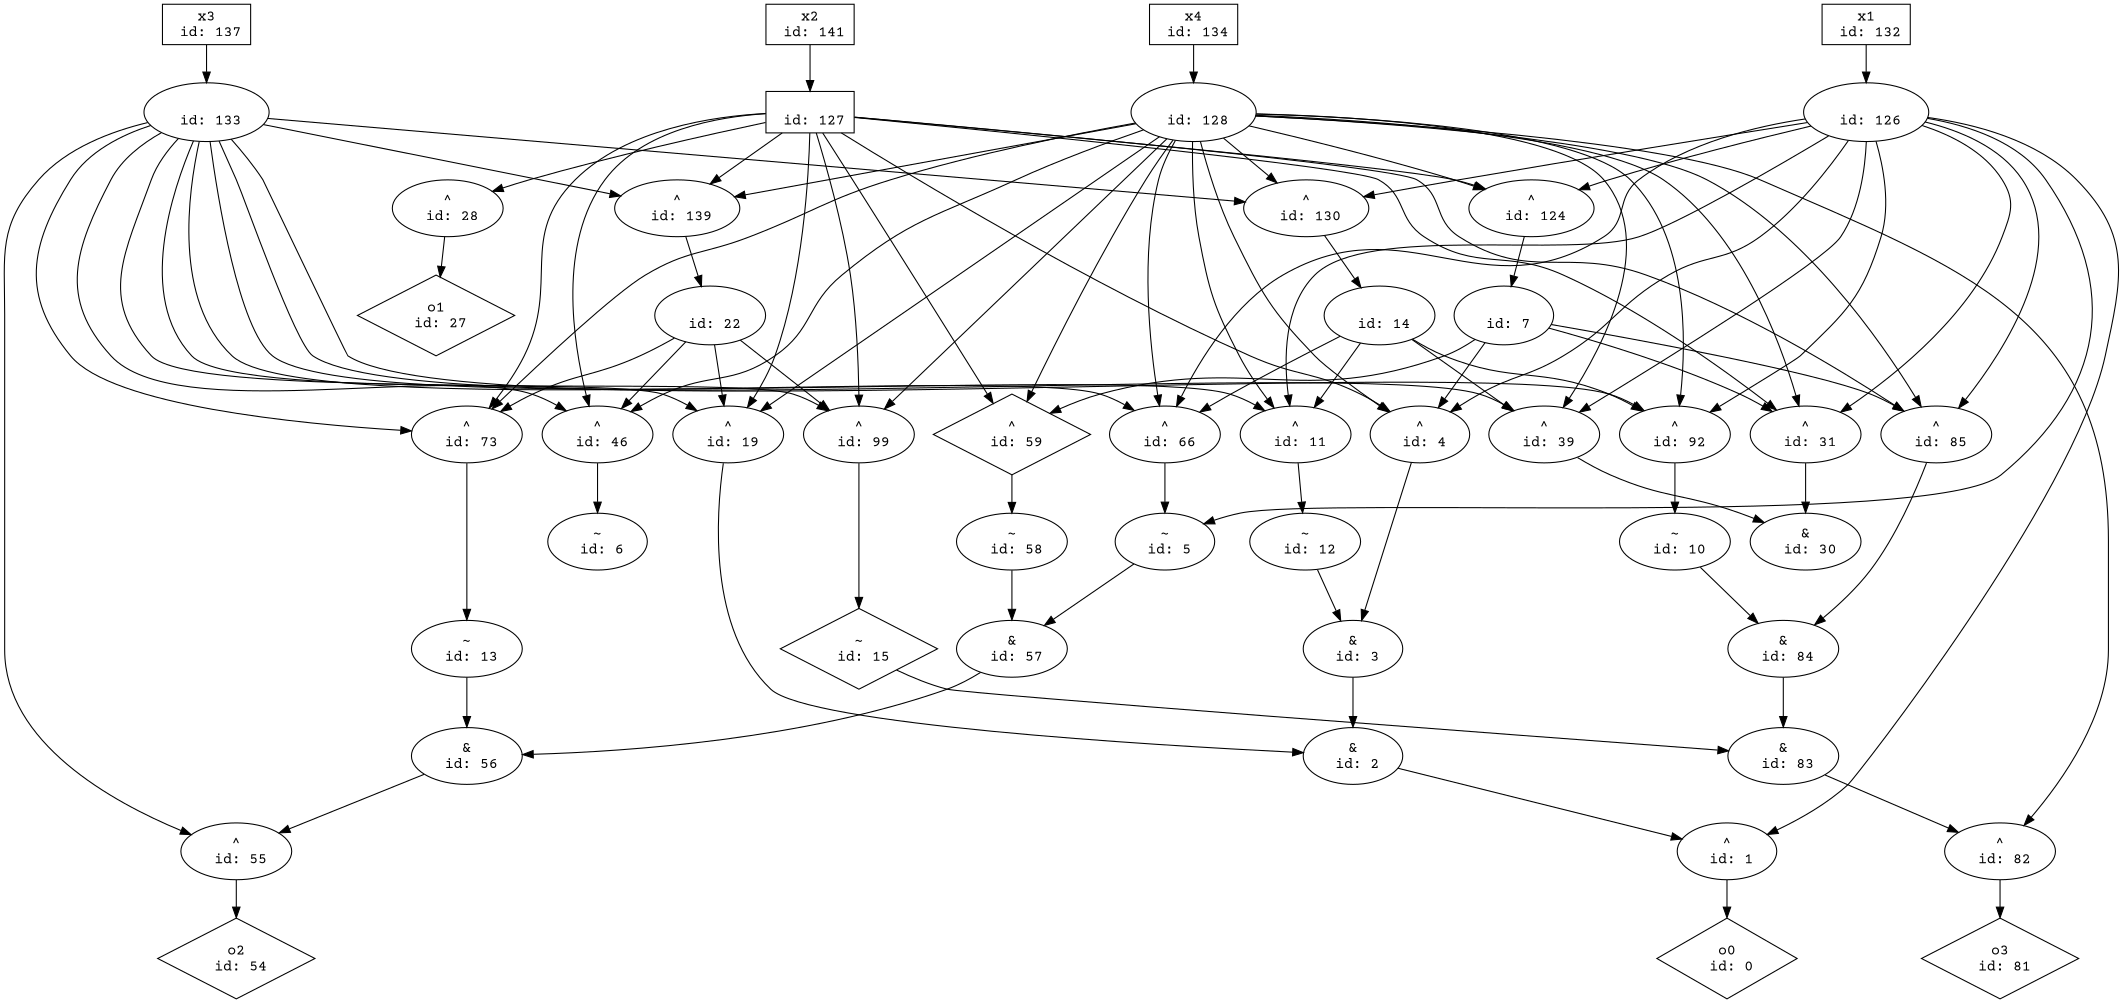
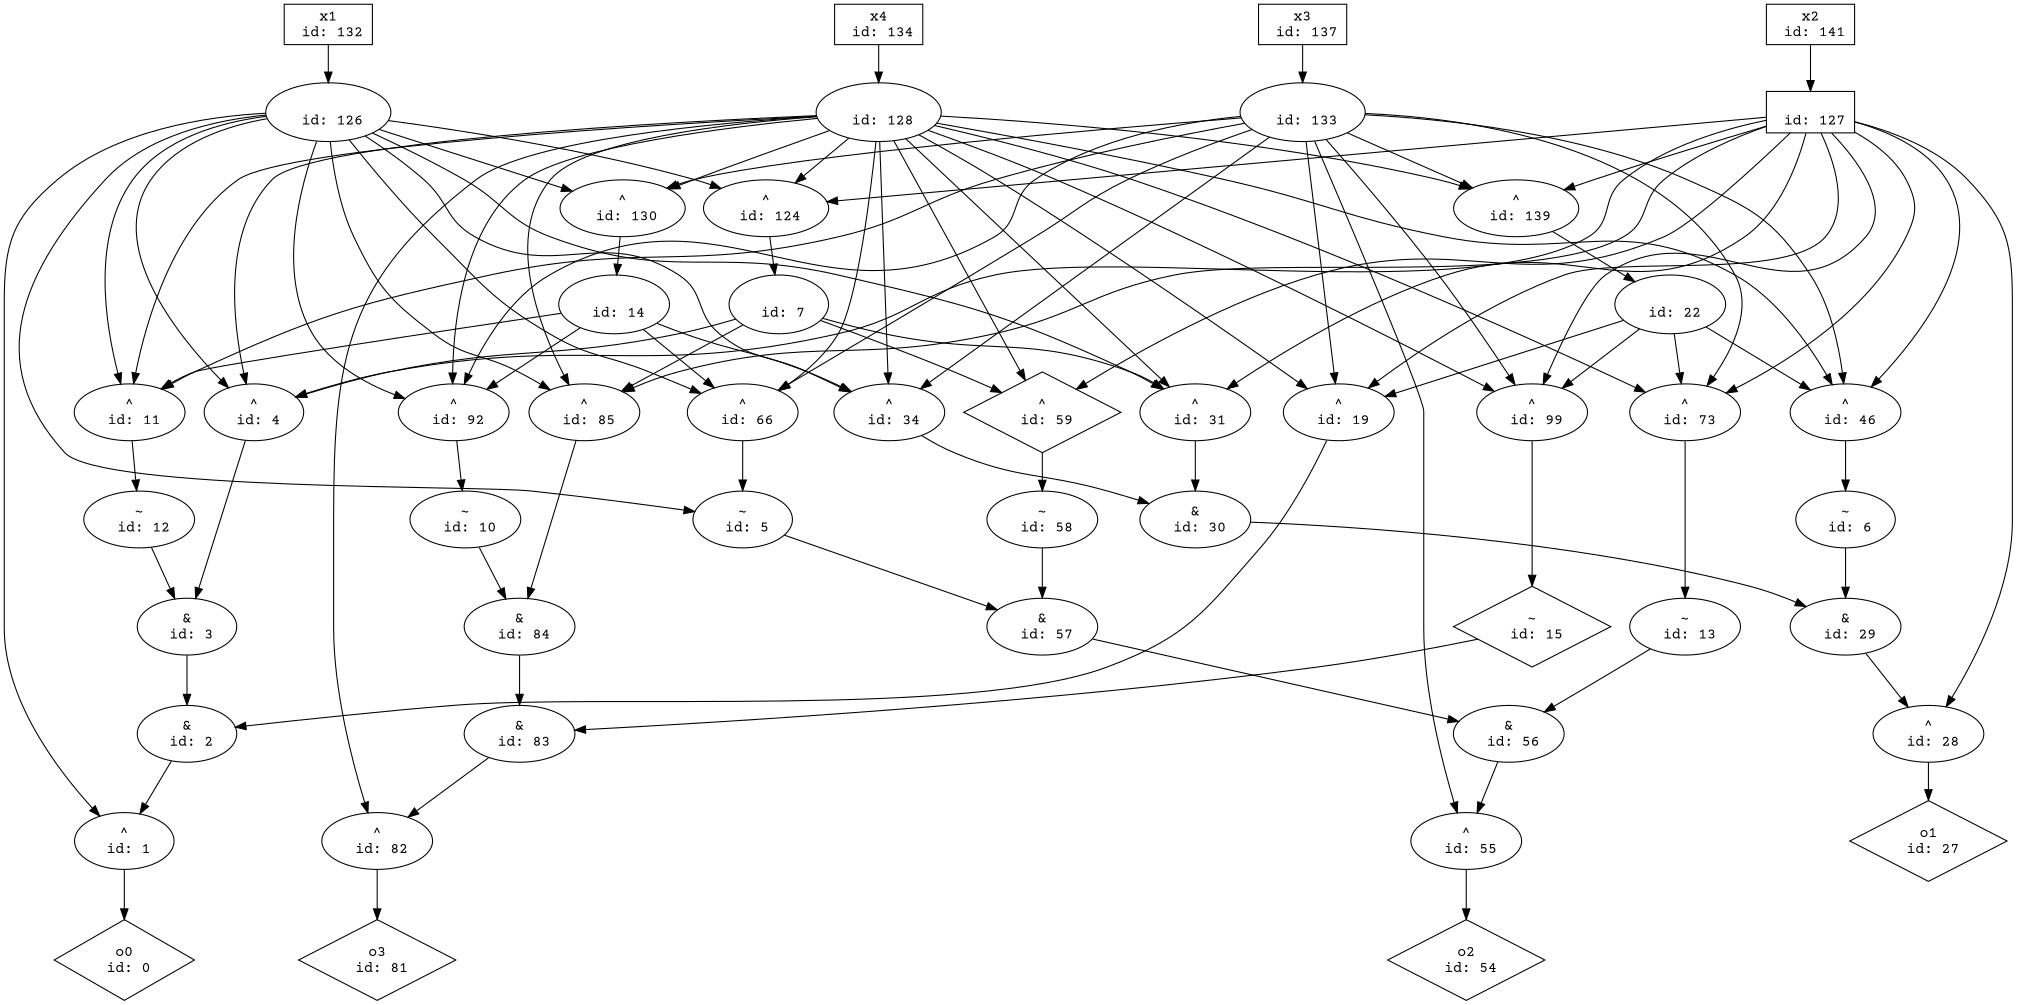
node "^ id: 39": label "^ id: 39" -> "^ id: 34"
node "& id: 29": added
